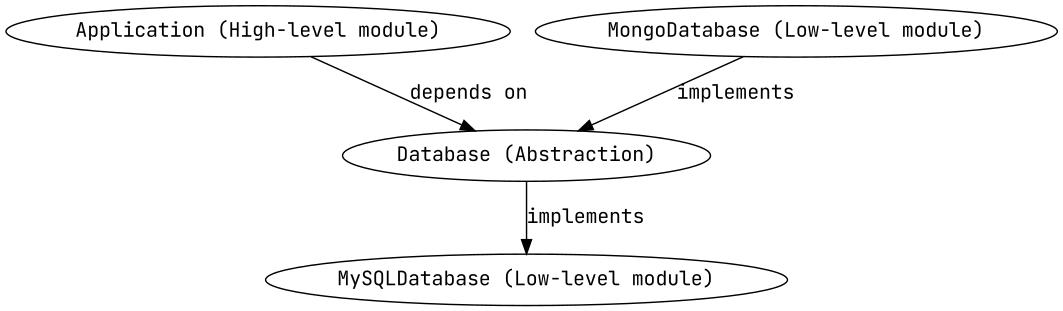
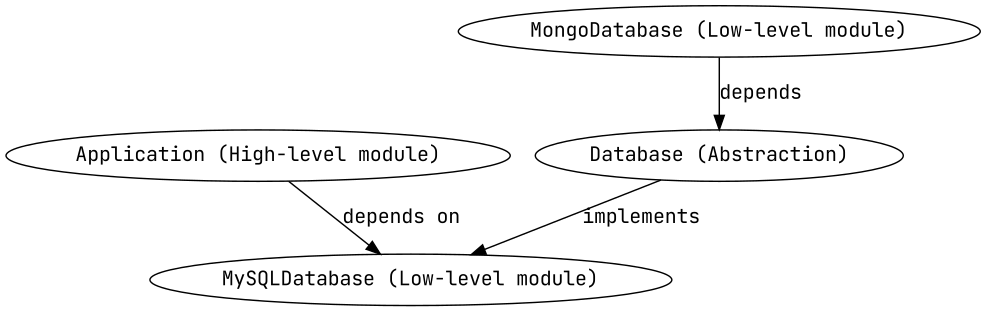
edge "Application (High-level module)" -> "Database (Abstraction)": now "Application (High-level module)" -> "MySQLDatabase (Low-level module)"
edge "MongoDatabase (Low-level module)" -> "Database (Abstraction)": label "implements" -> "depends"
